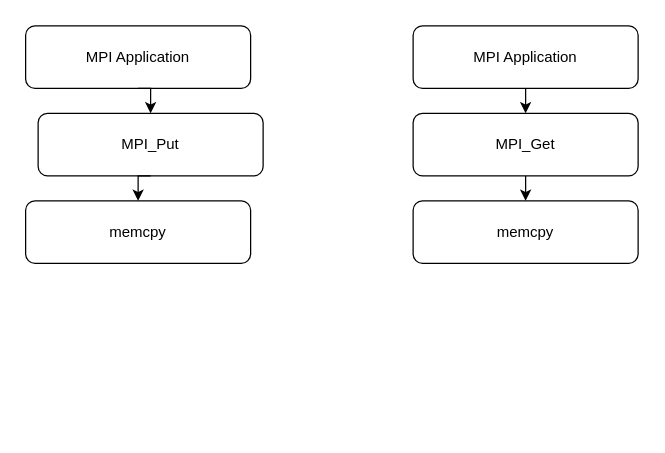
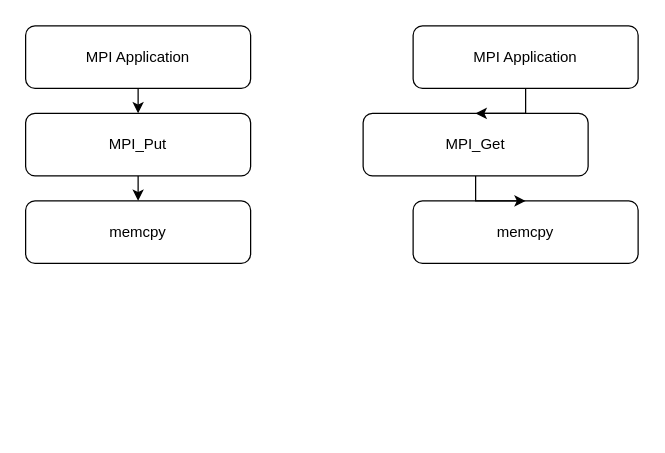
node "MPI_Put": moved (151, 144) -> (138, 144)
node "MPI_Get": moved (526, 144) -> (476, 144)
